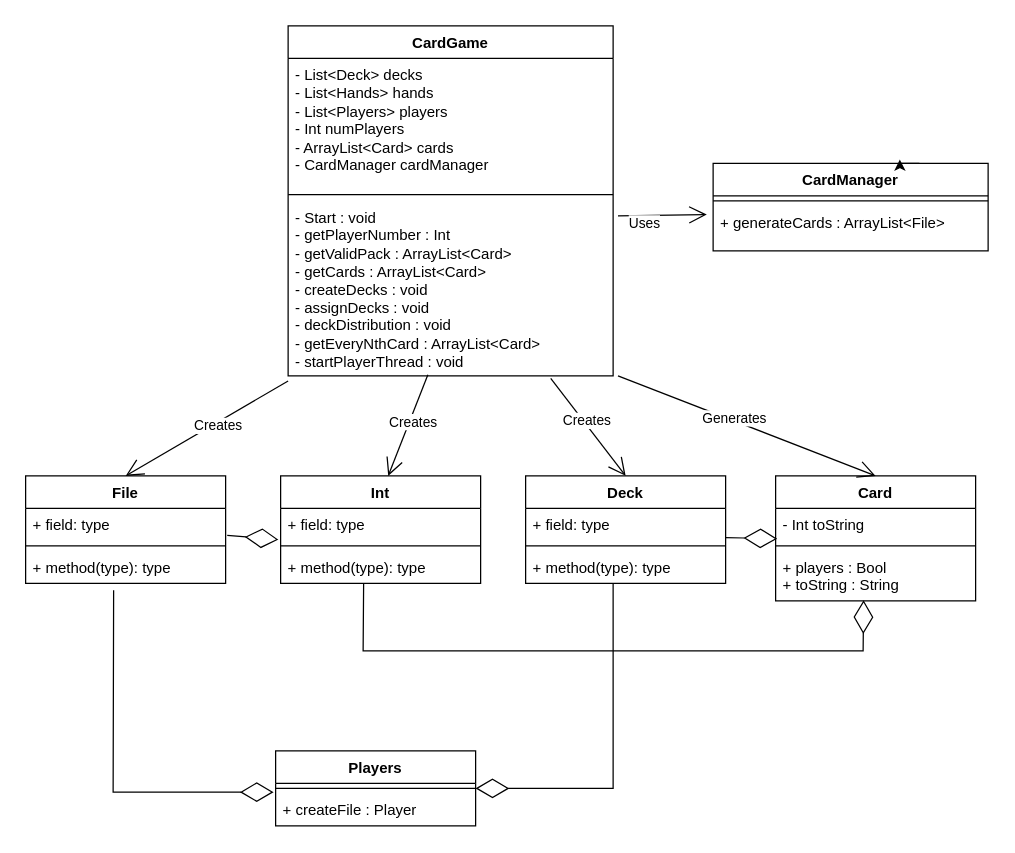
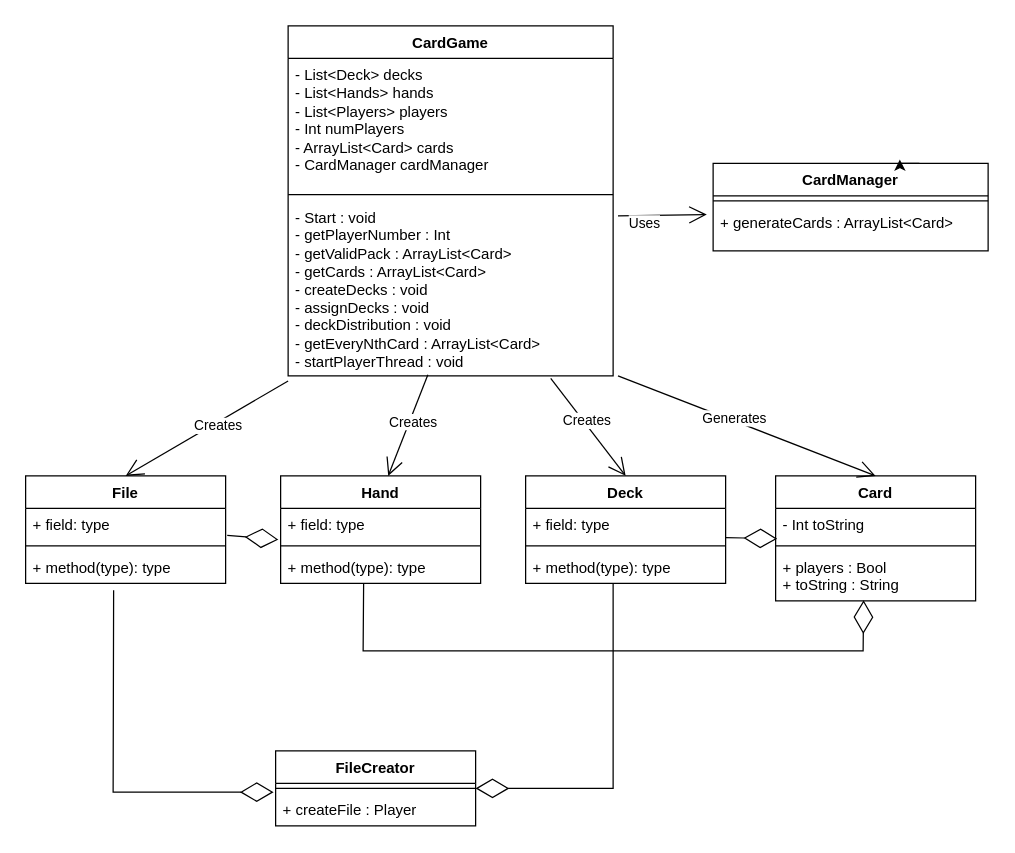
node "+ generateCards : ArrayList<File>": label "+ generateCards : ArrayList<File>" -> "+ generateCards : ArrayList<Card>"
node "Int": label "Int" -> "Hand"
node "Players": label "Players" -> "FileCreator"
